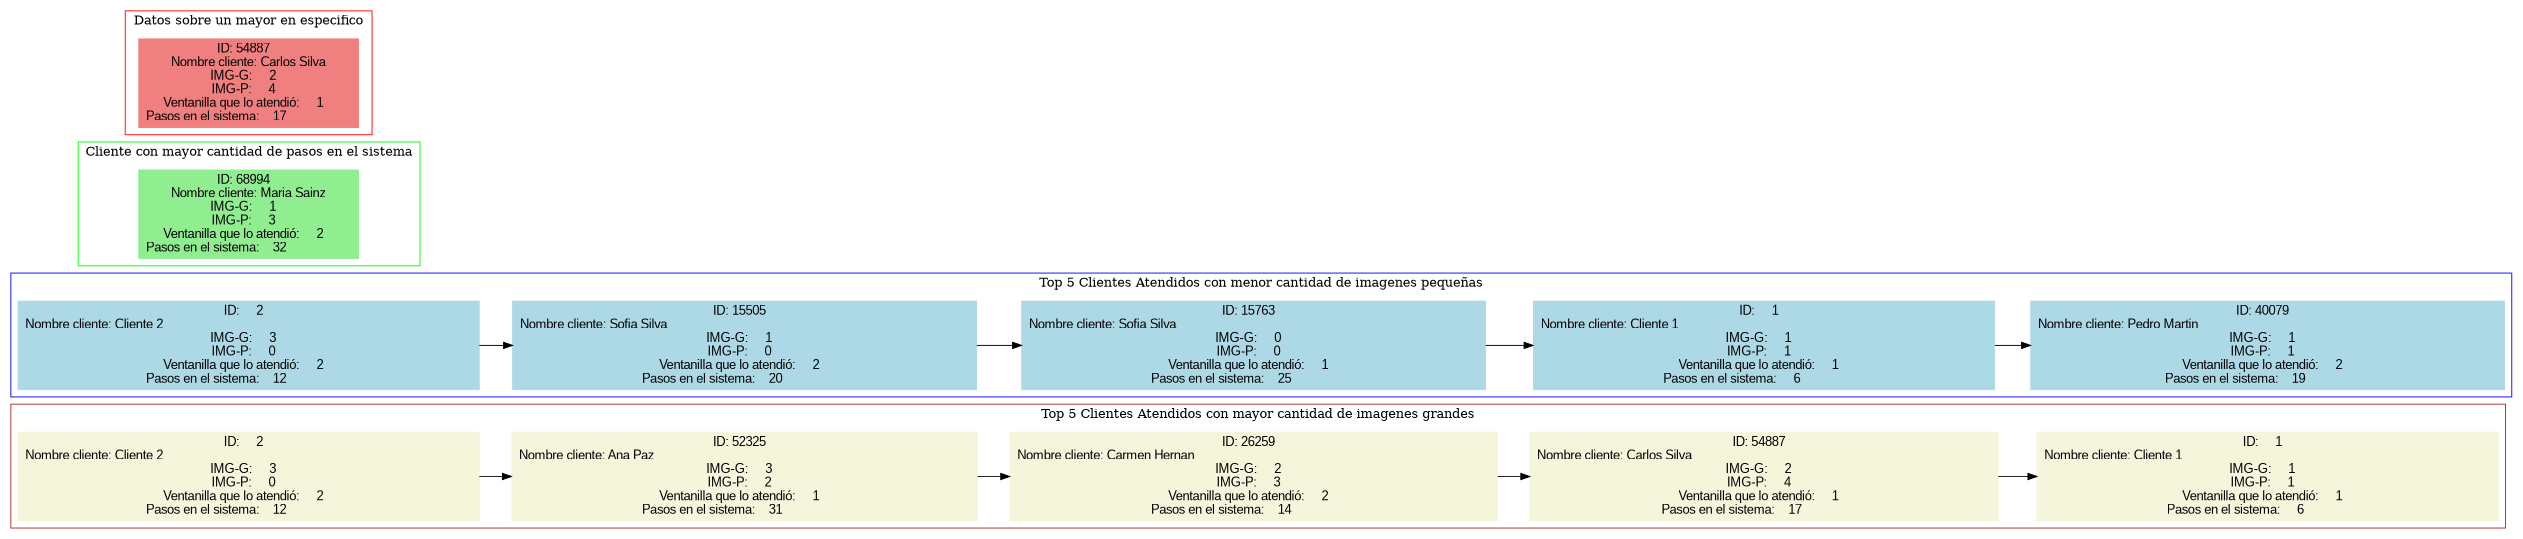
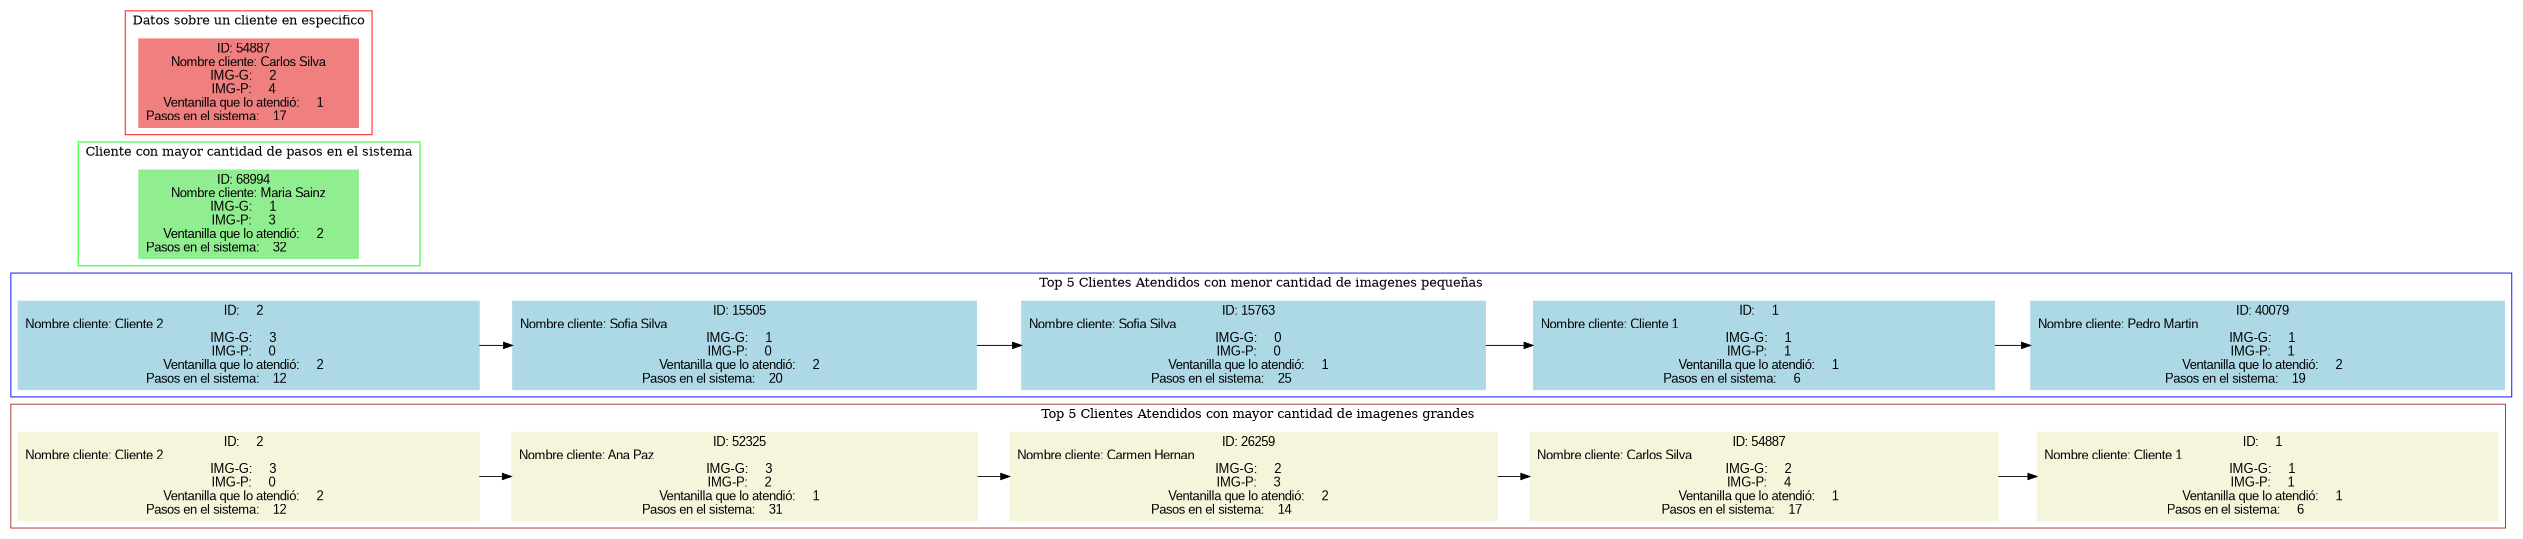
cluster "Datos sobre un mayor en especifico": label "Datos sobre un mayor en especifico" -> "Datos sobre un cliente en especifico"
